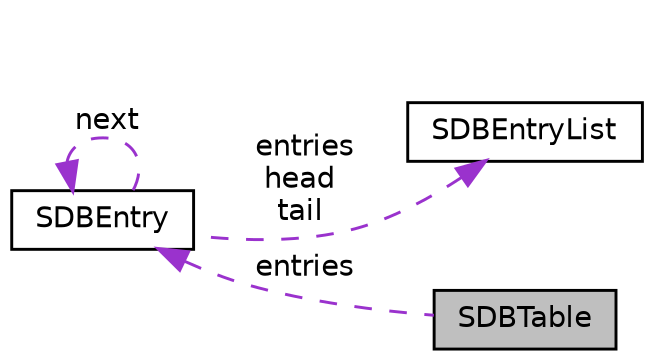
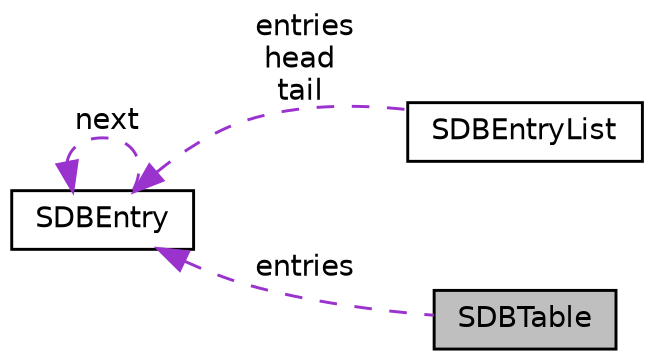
edge "SDBEntry" -> "SDBEntryList": reversed
